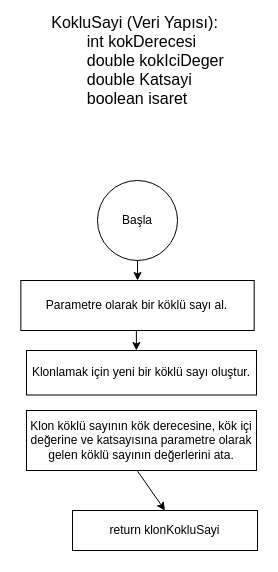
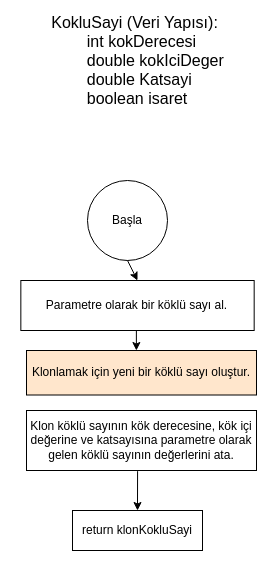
node "Başla": moved (138, 221) -> (128, 221)
node "Klonlamak için yeni bir köklü sayı oluştur.": fillcolor #ffffff -> #ffe6cc
node "return klonKokluSayi": size 185x40 -> 130x40
